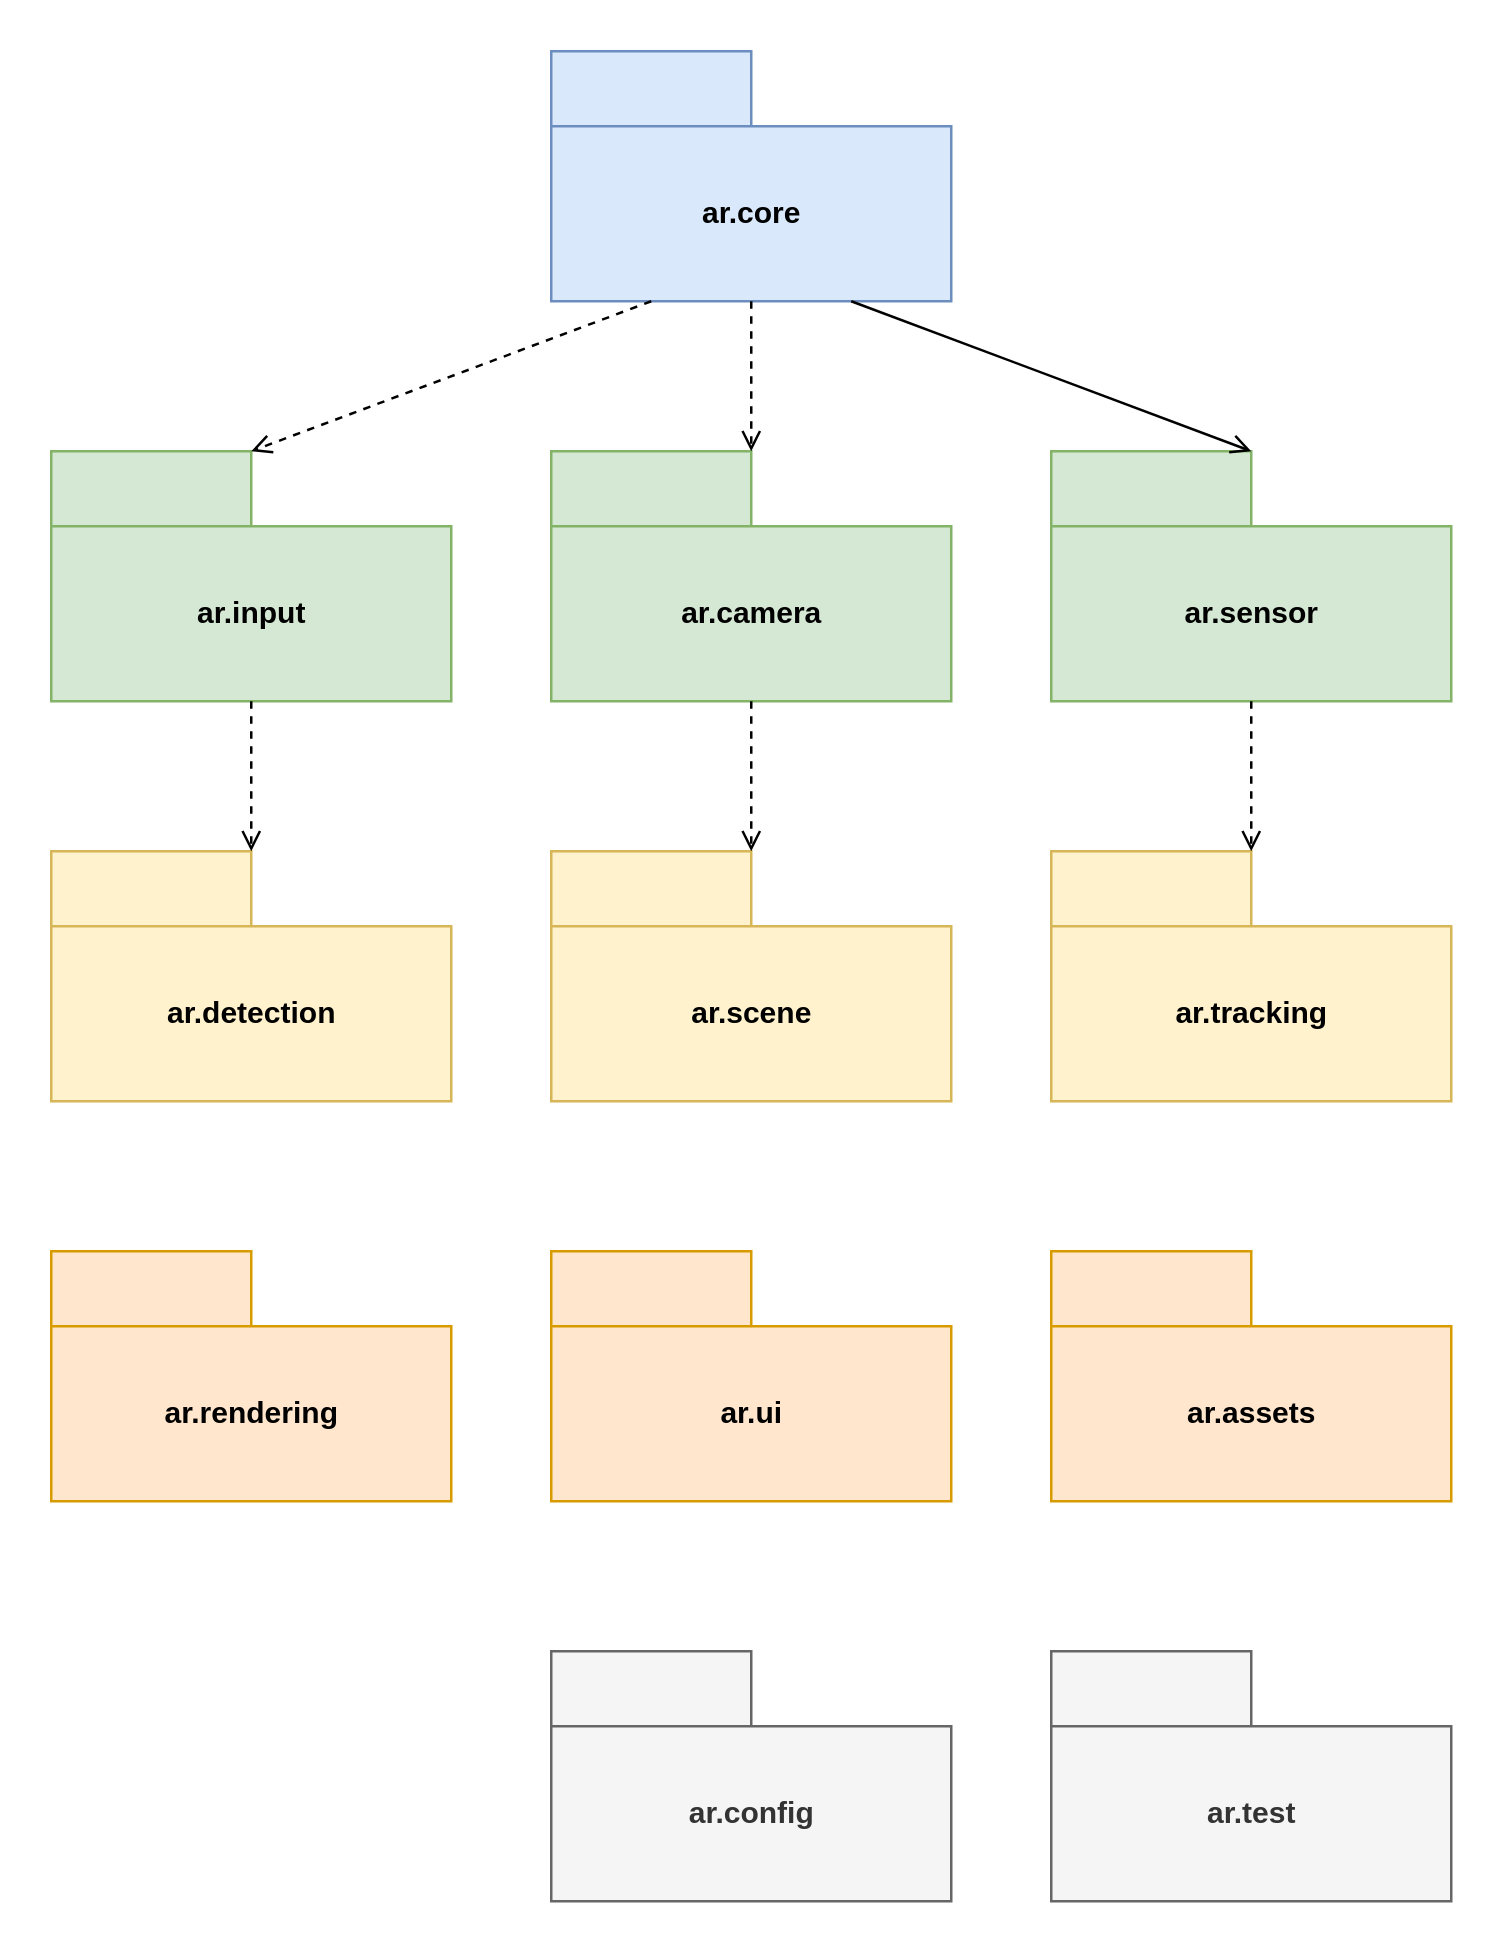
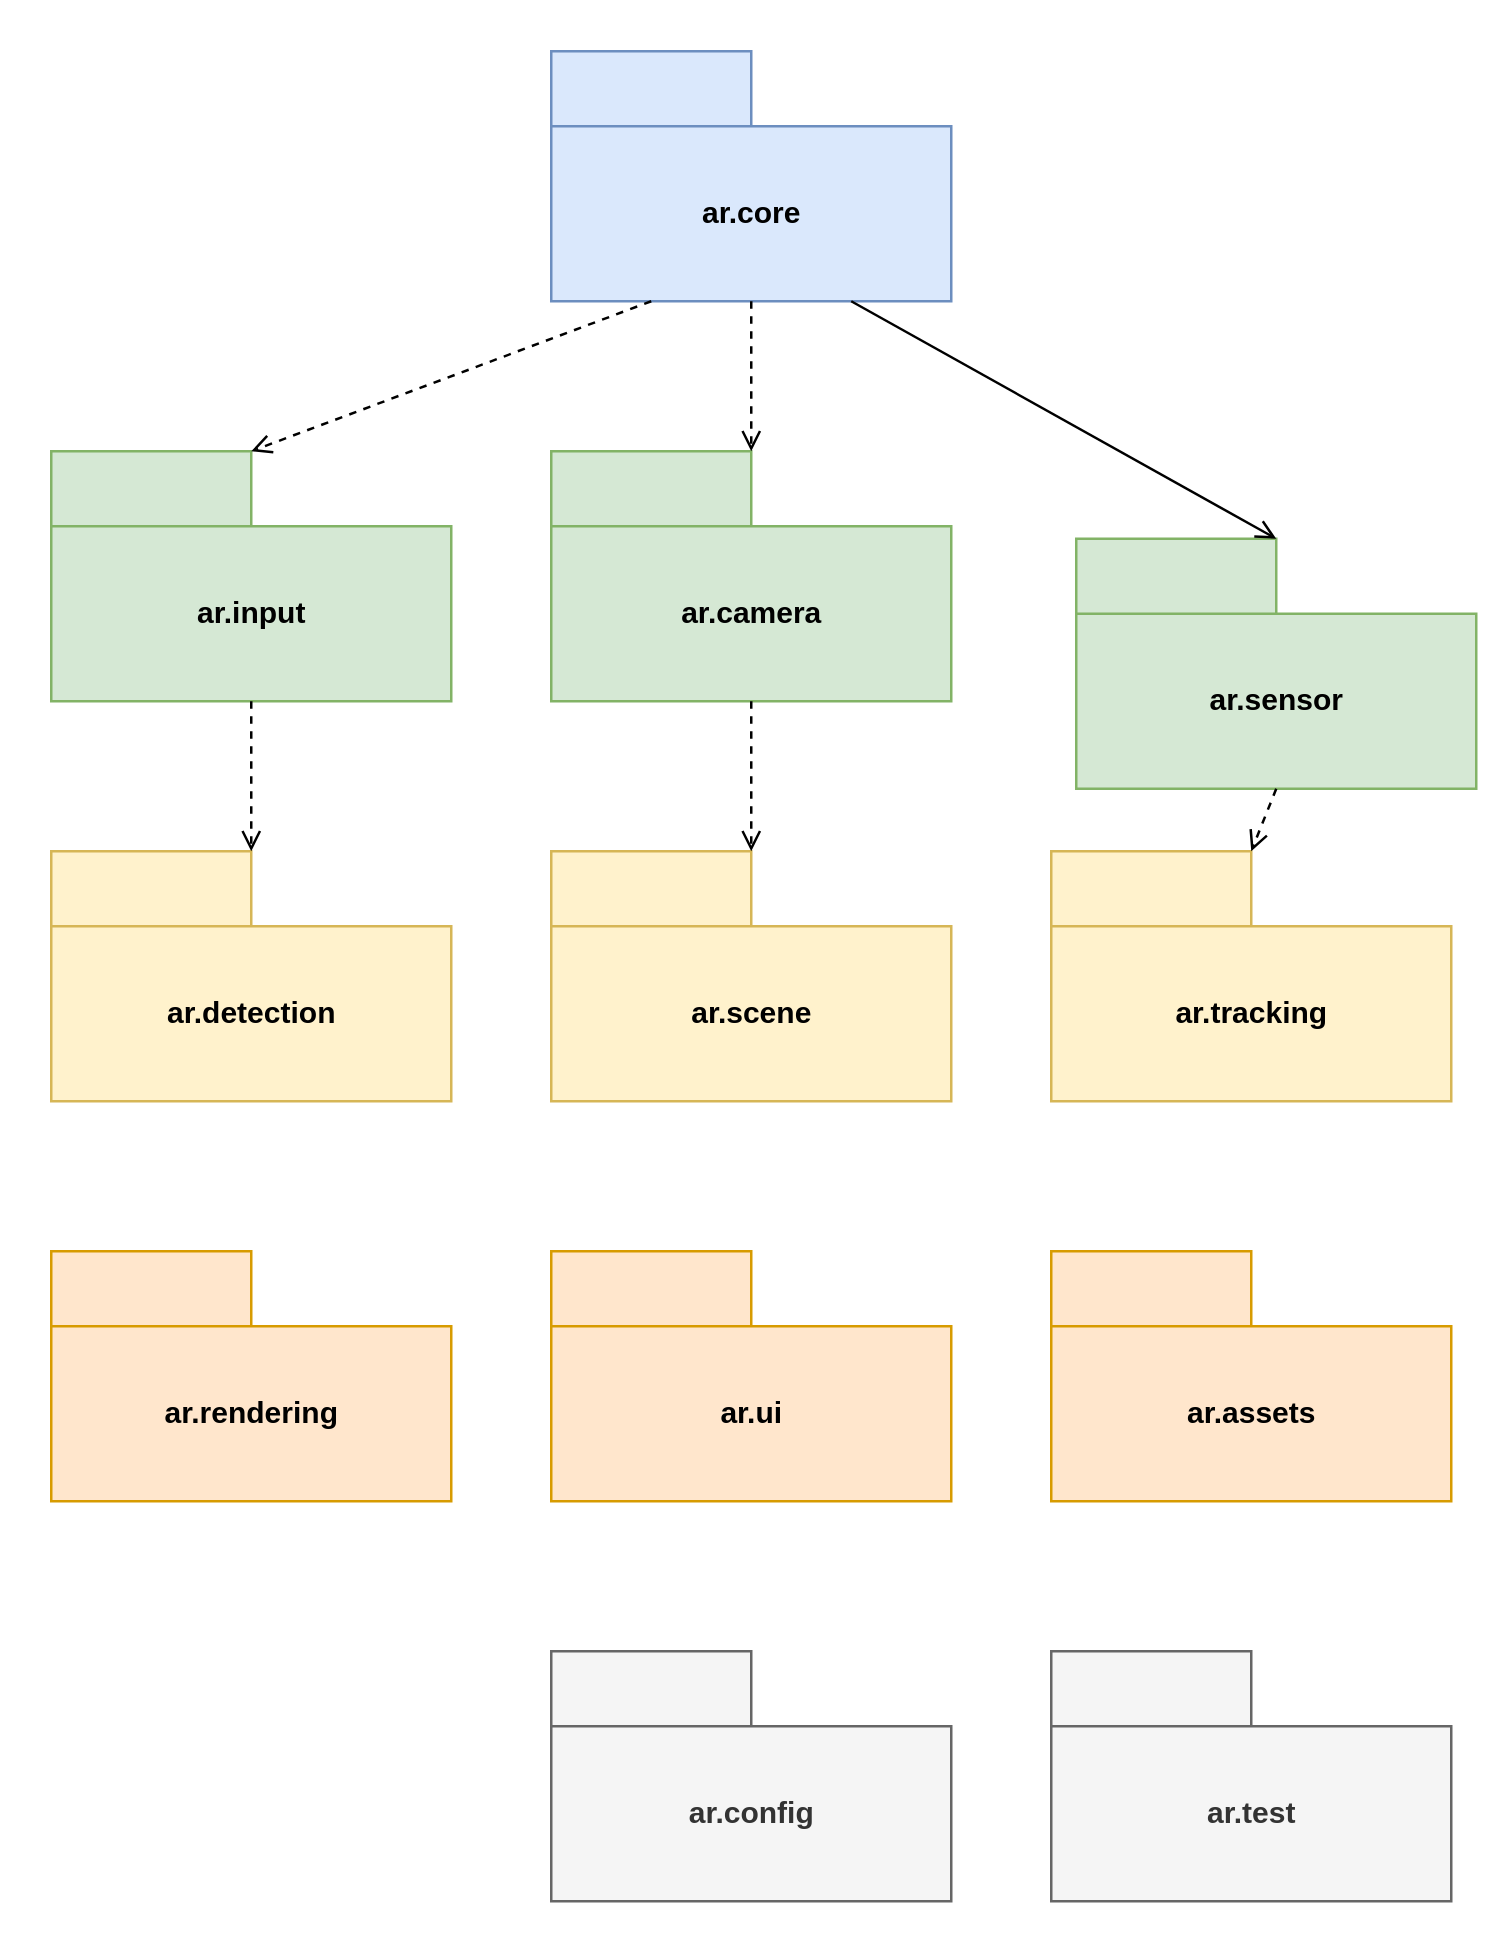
node "ar.sensor": moved (1251, 576) -> (1276, 664)
